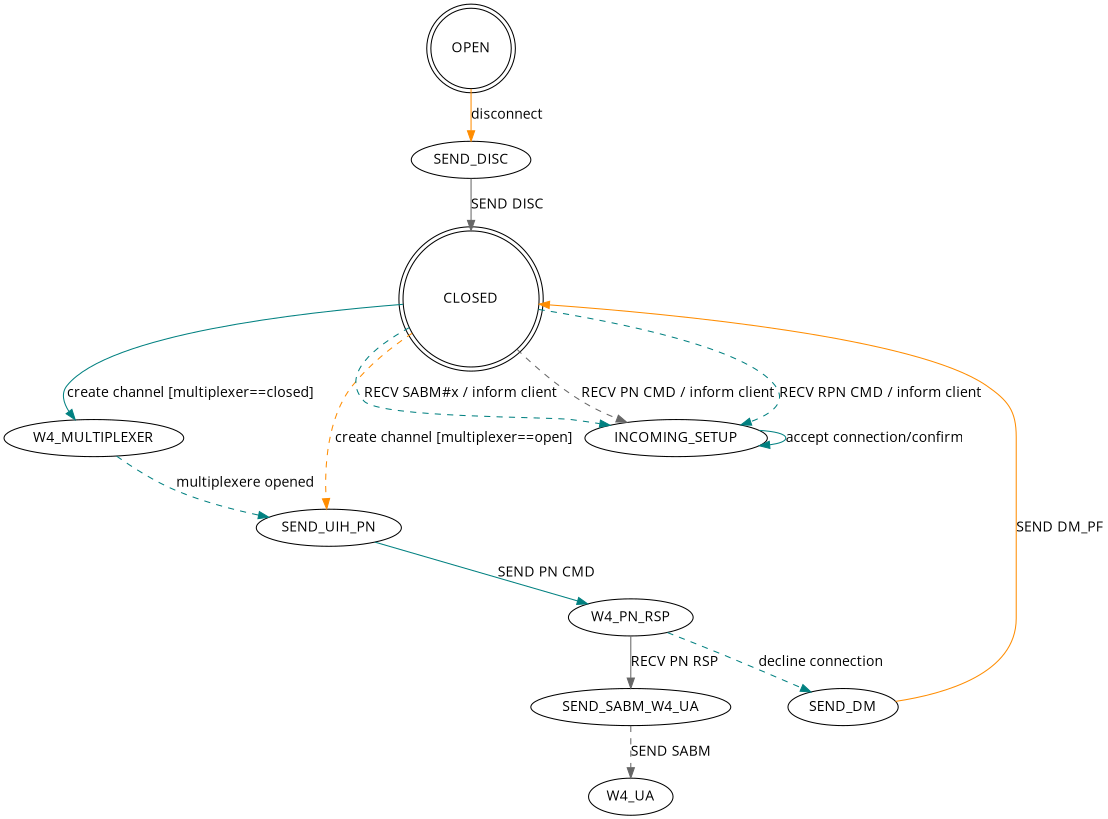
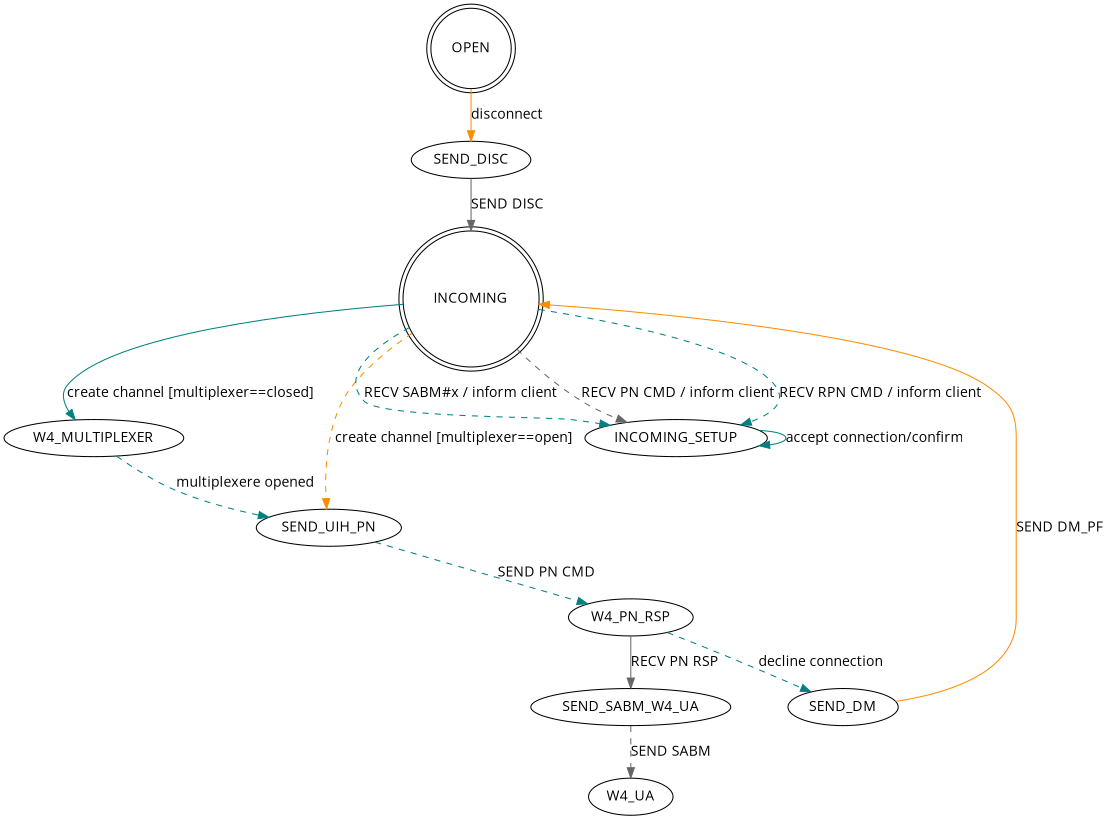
node "CLOSED": label "CLOSED" -> "INCOMING"
edge "SEND_UIH_PN" -> "W4_PN_RSP": style solid -> dashed
